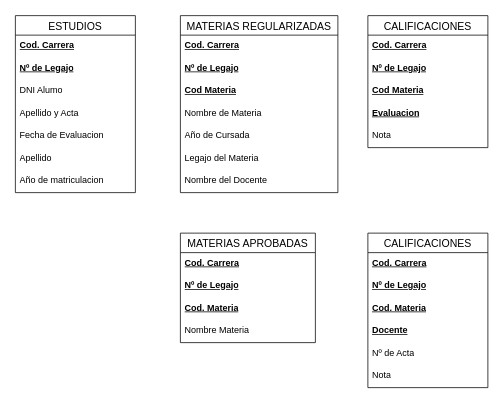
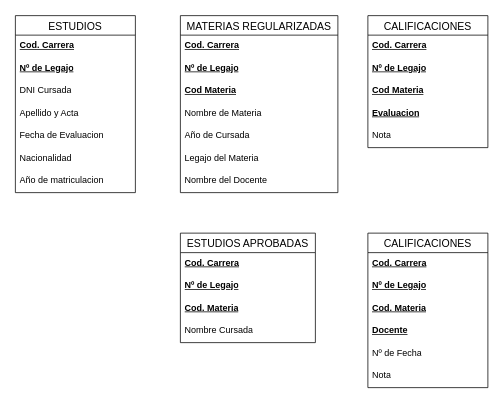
node "DNI Alumo": label "DNI Alumo" -> "DNI Cursada"
node "Apellido": label "Apellido" -> "Nacionalidad"
node "MATERIAS APROBADAS": label "MATERIAS APROBADAS" -> "ESTUDIOS APROBADAS"
node "Nombre Materia": label "Nombre Materia" -> "Nombre Cursada"
node "Nº de Acta": label "Nº de Acta" -> "Nº de Fecha"
